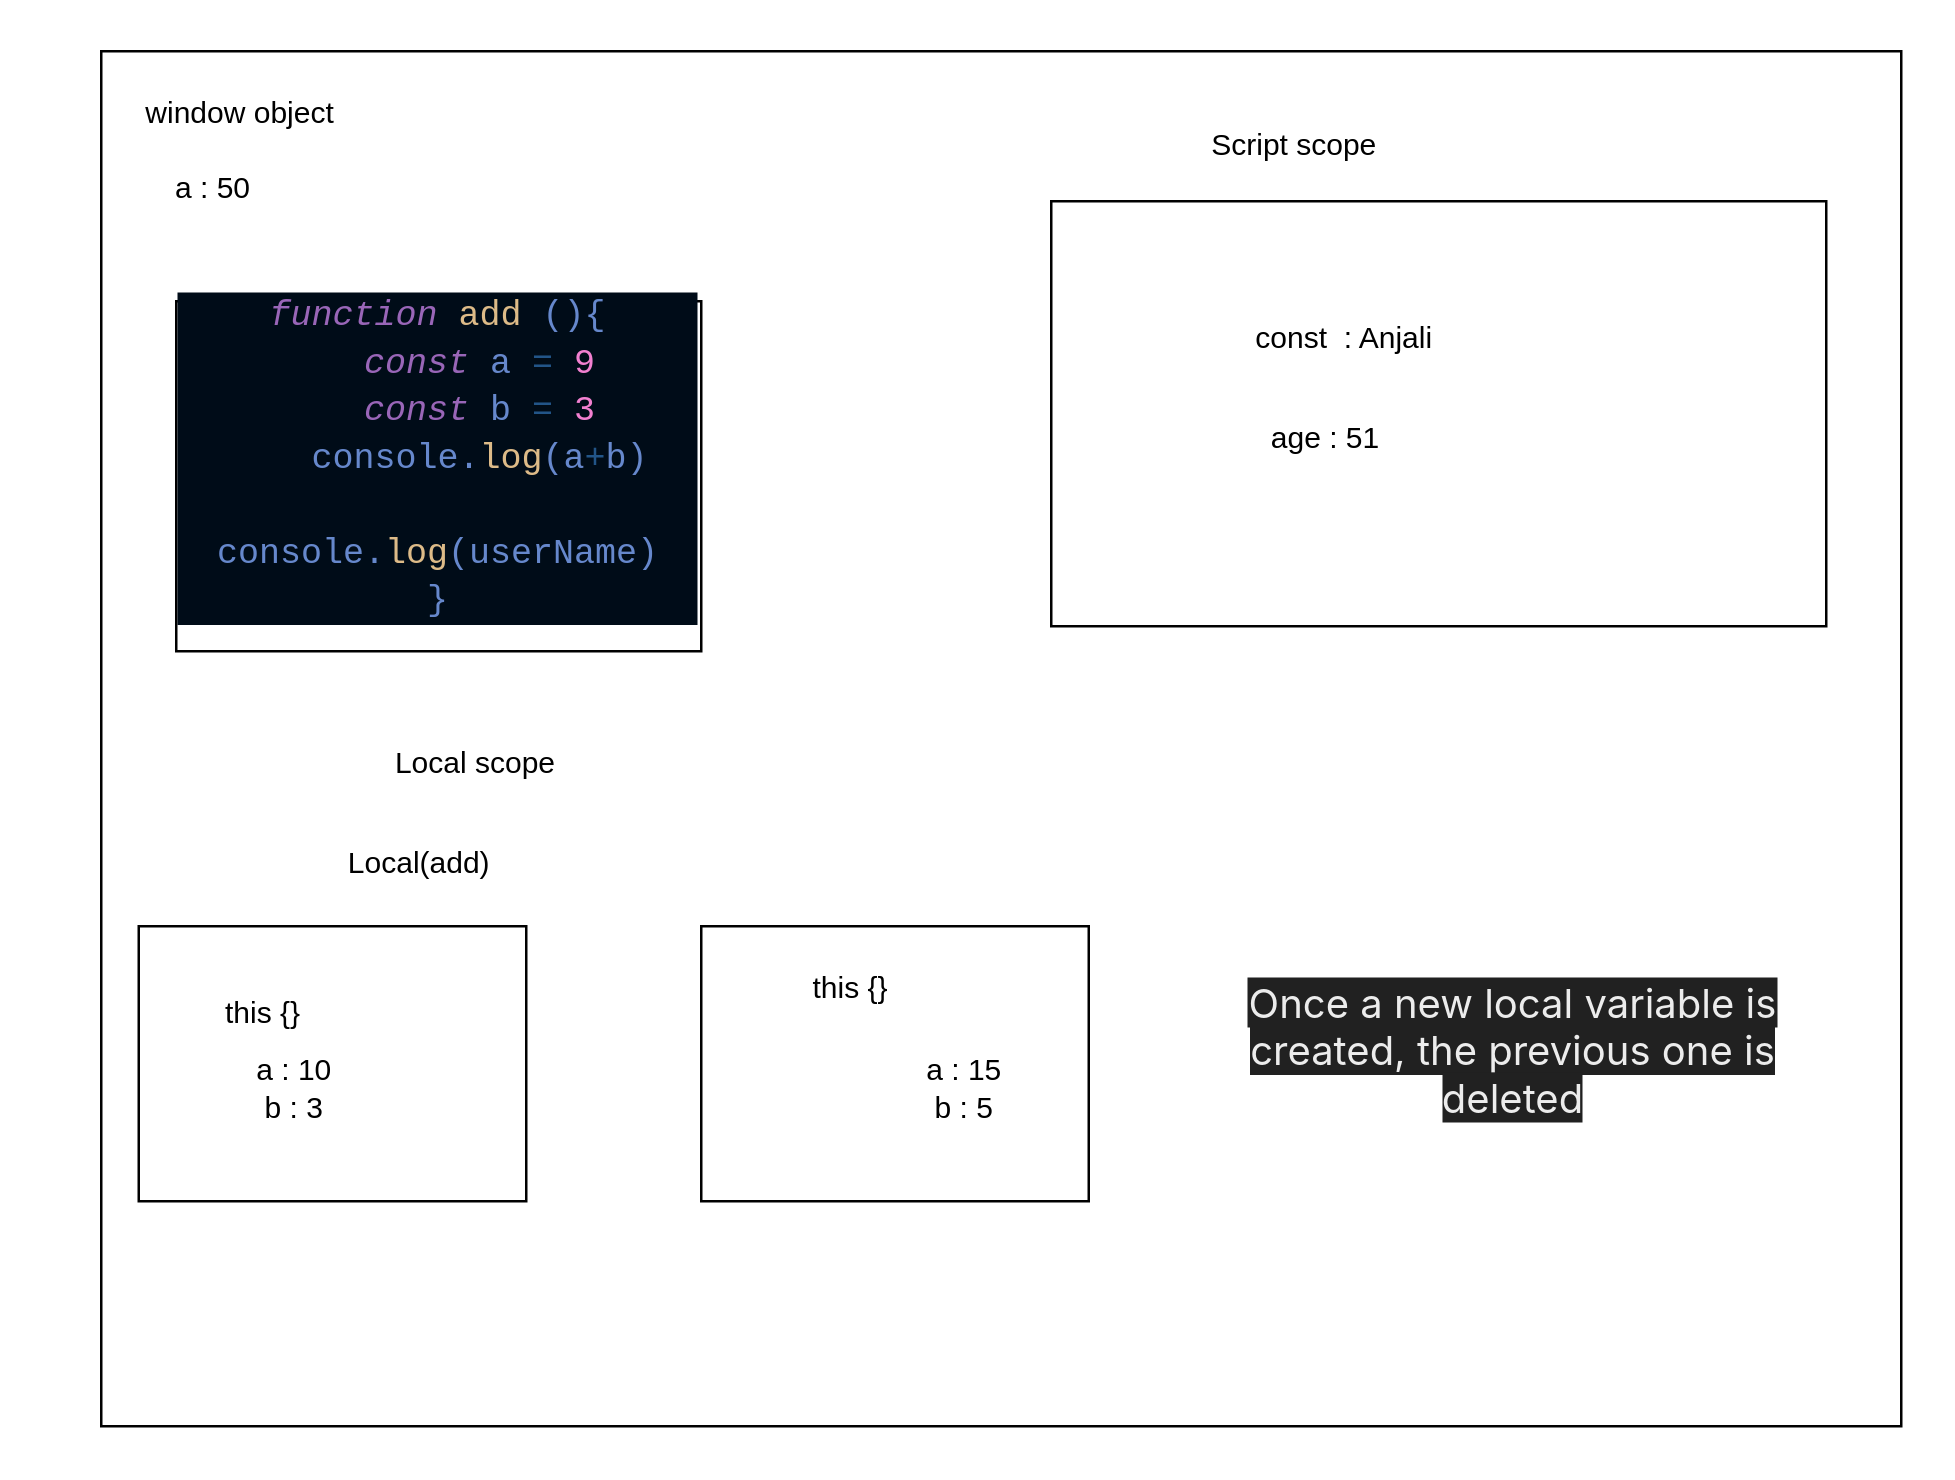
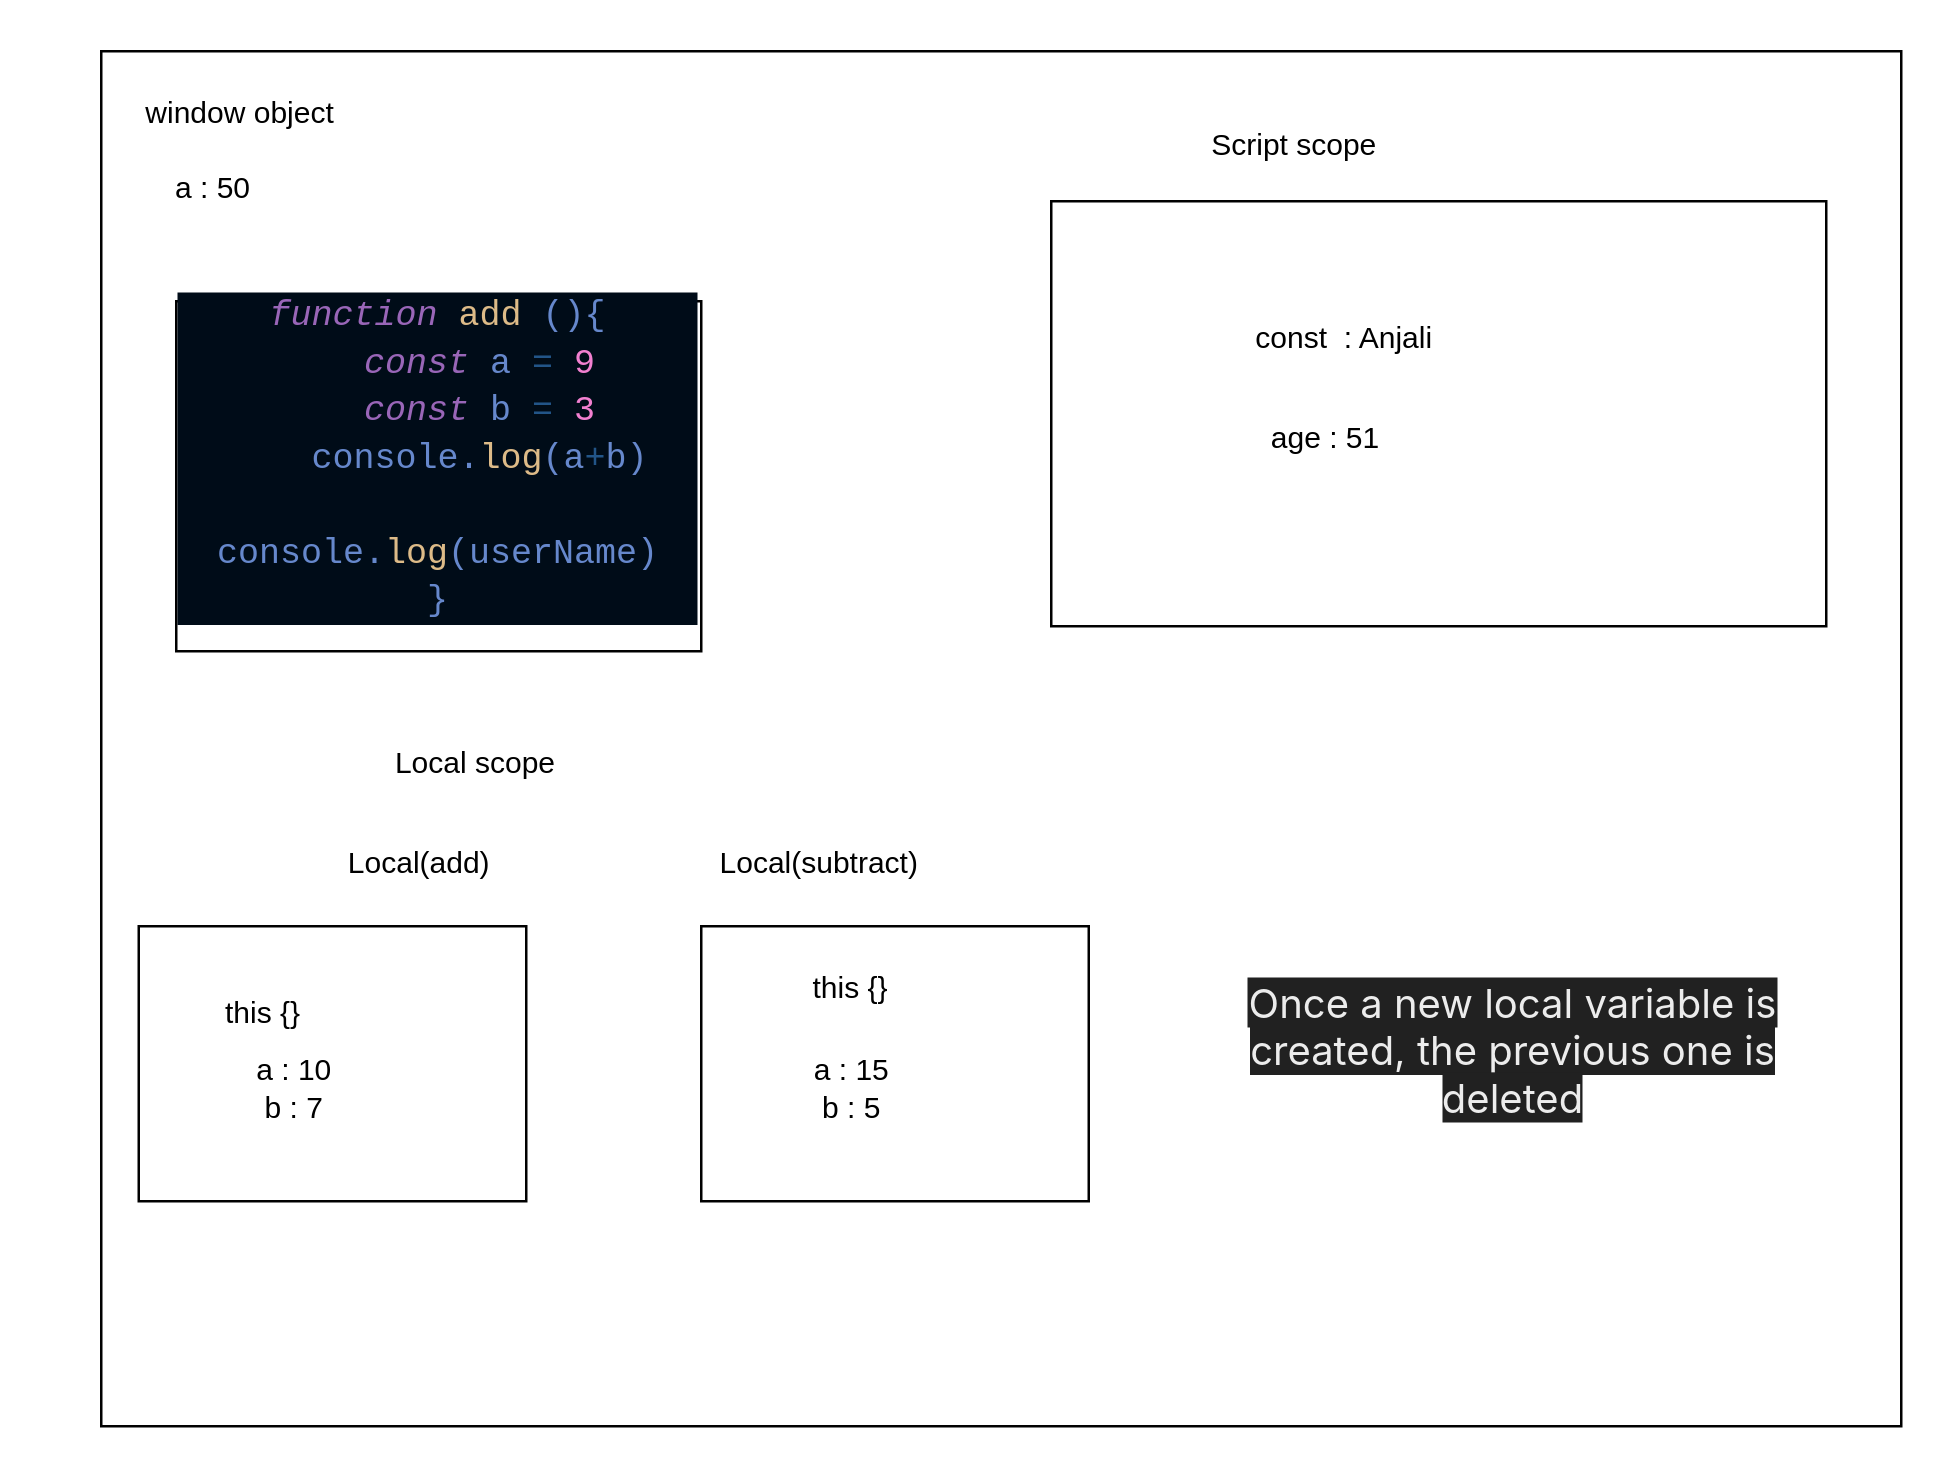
node "Local(subtract)": added
node "a : 10 b : 3": label "a : 10 b : 3" -> "a : 10 b : 7"
node "a : 15 b : 5": moved (964, 1089) -> (851, 1089)
